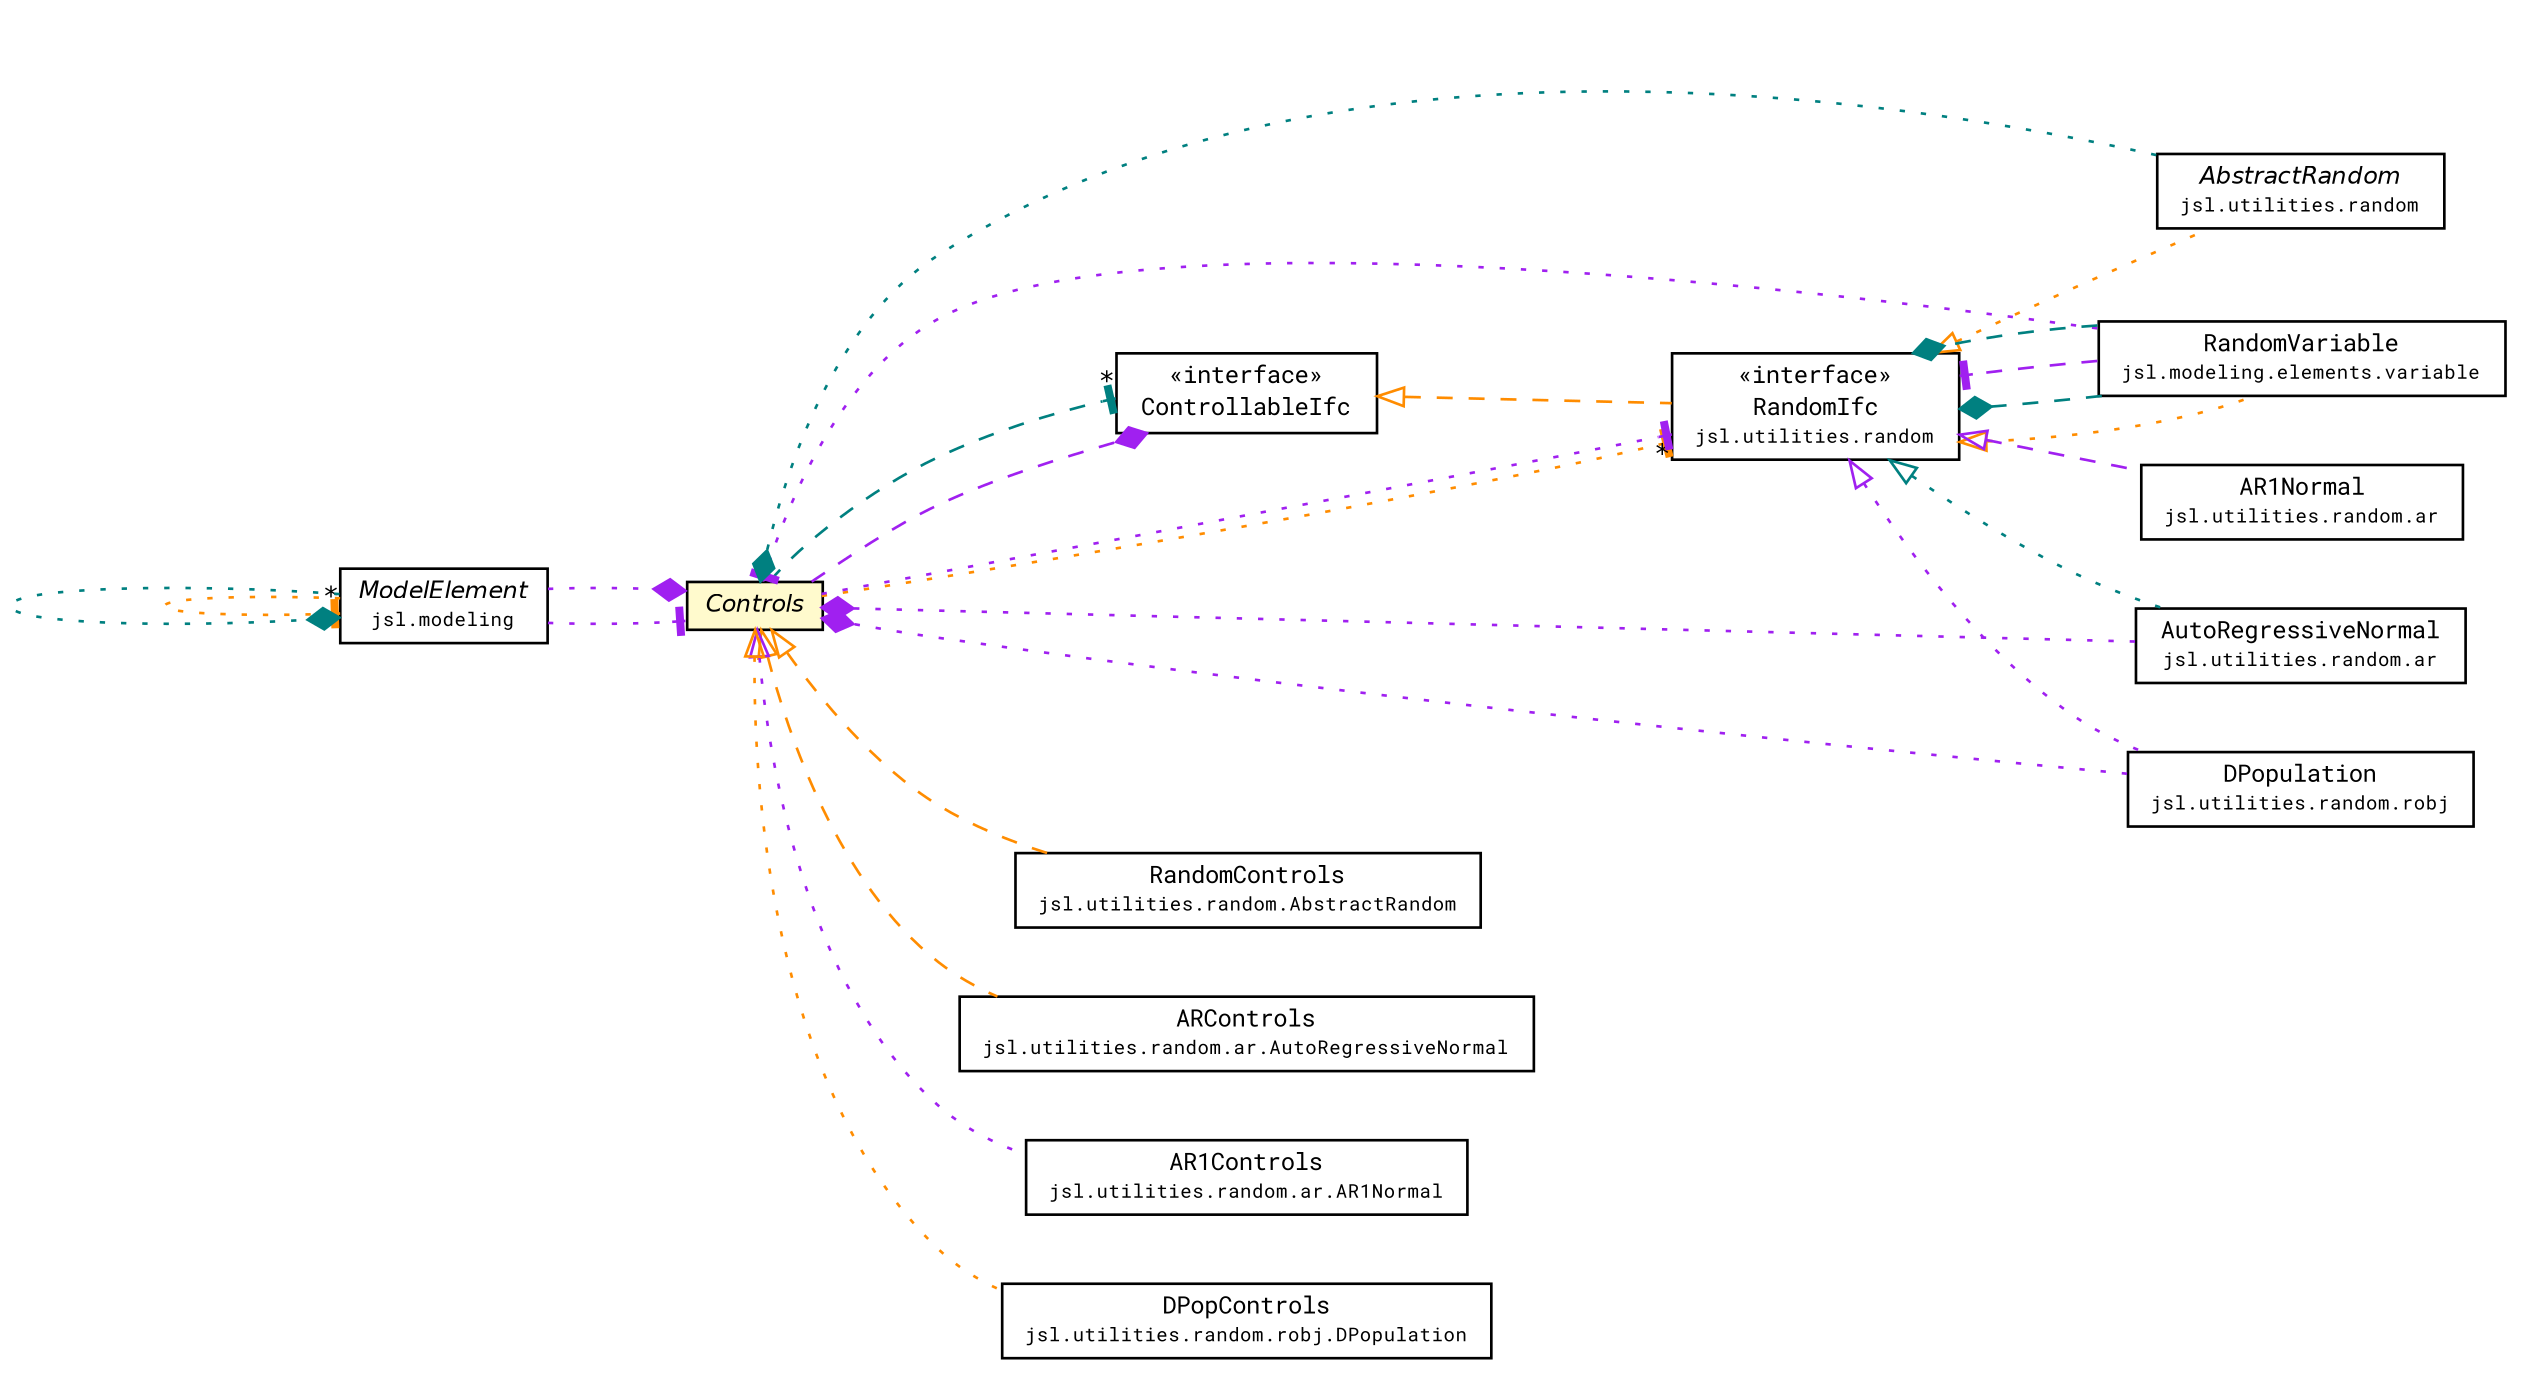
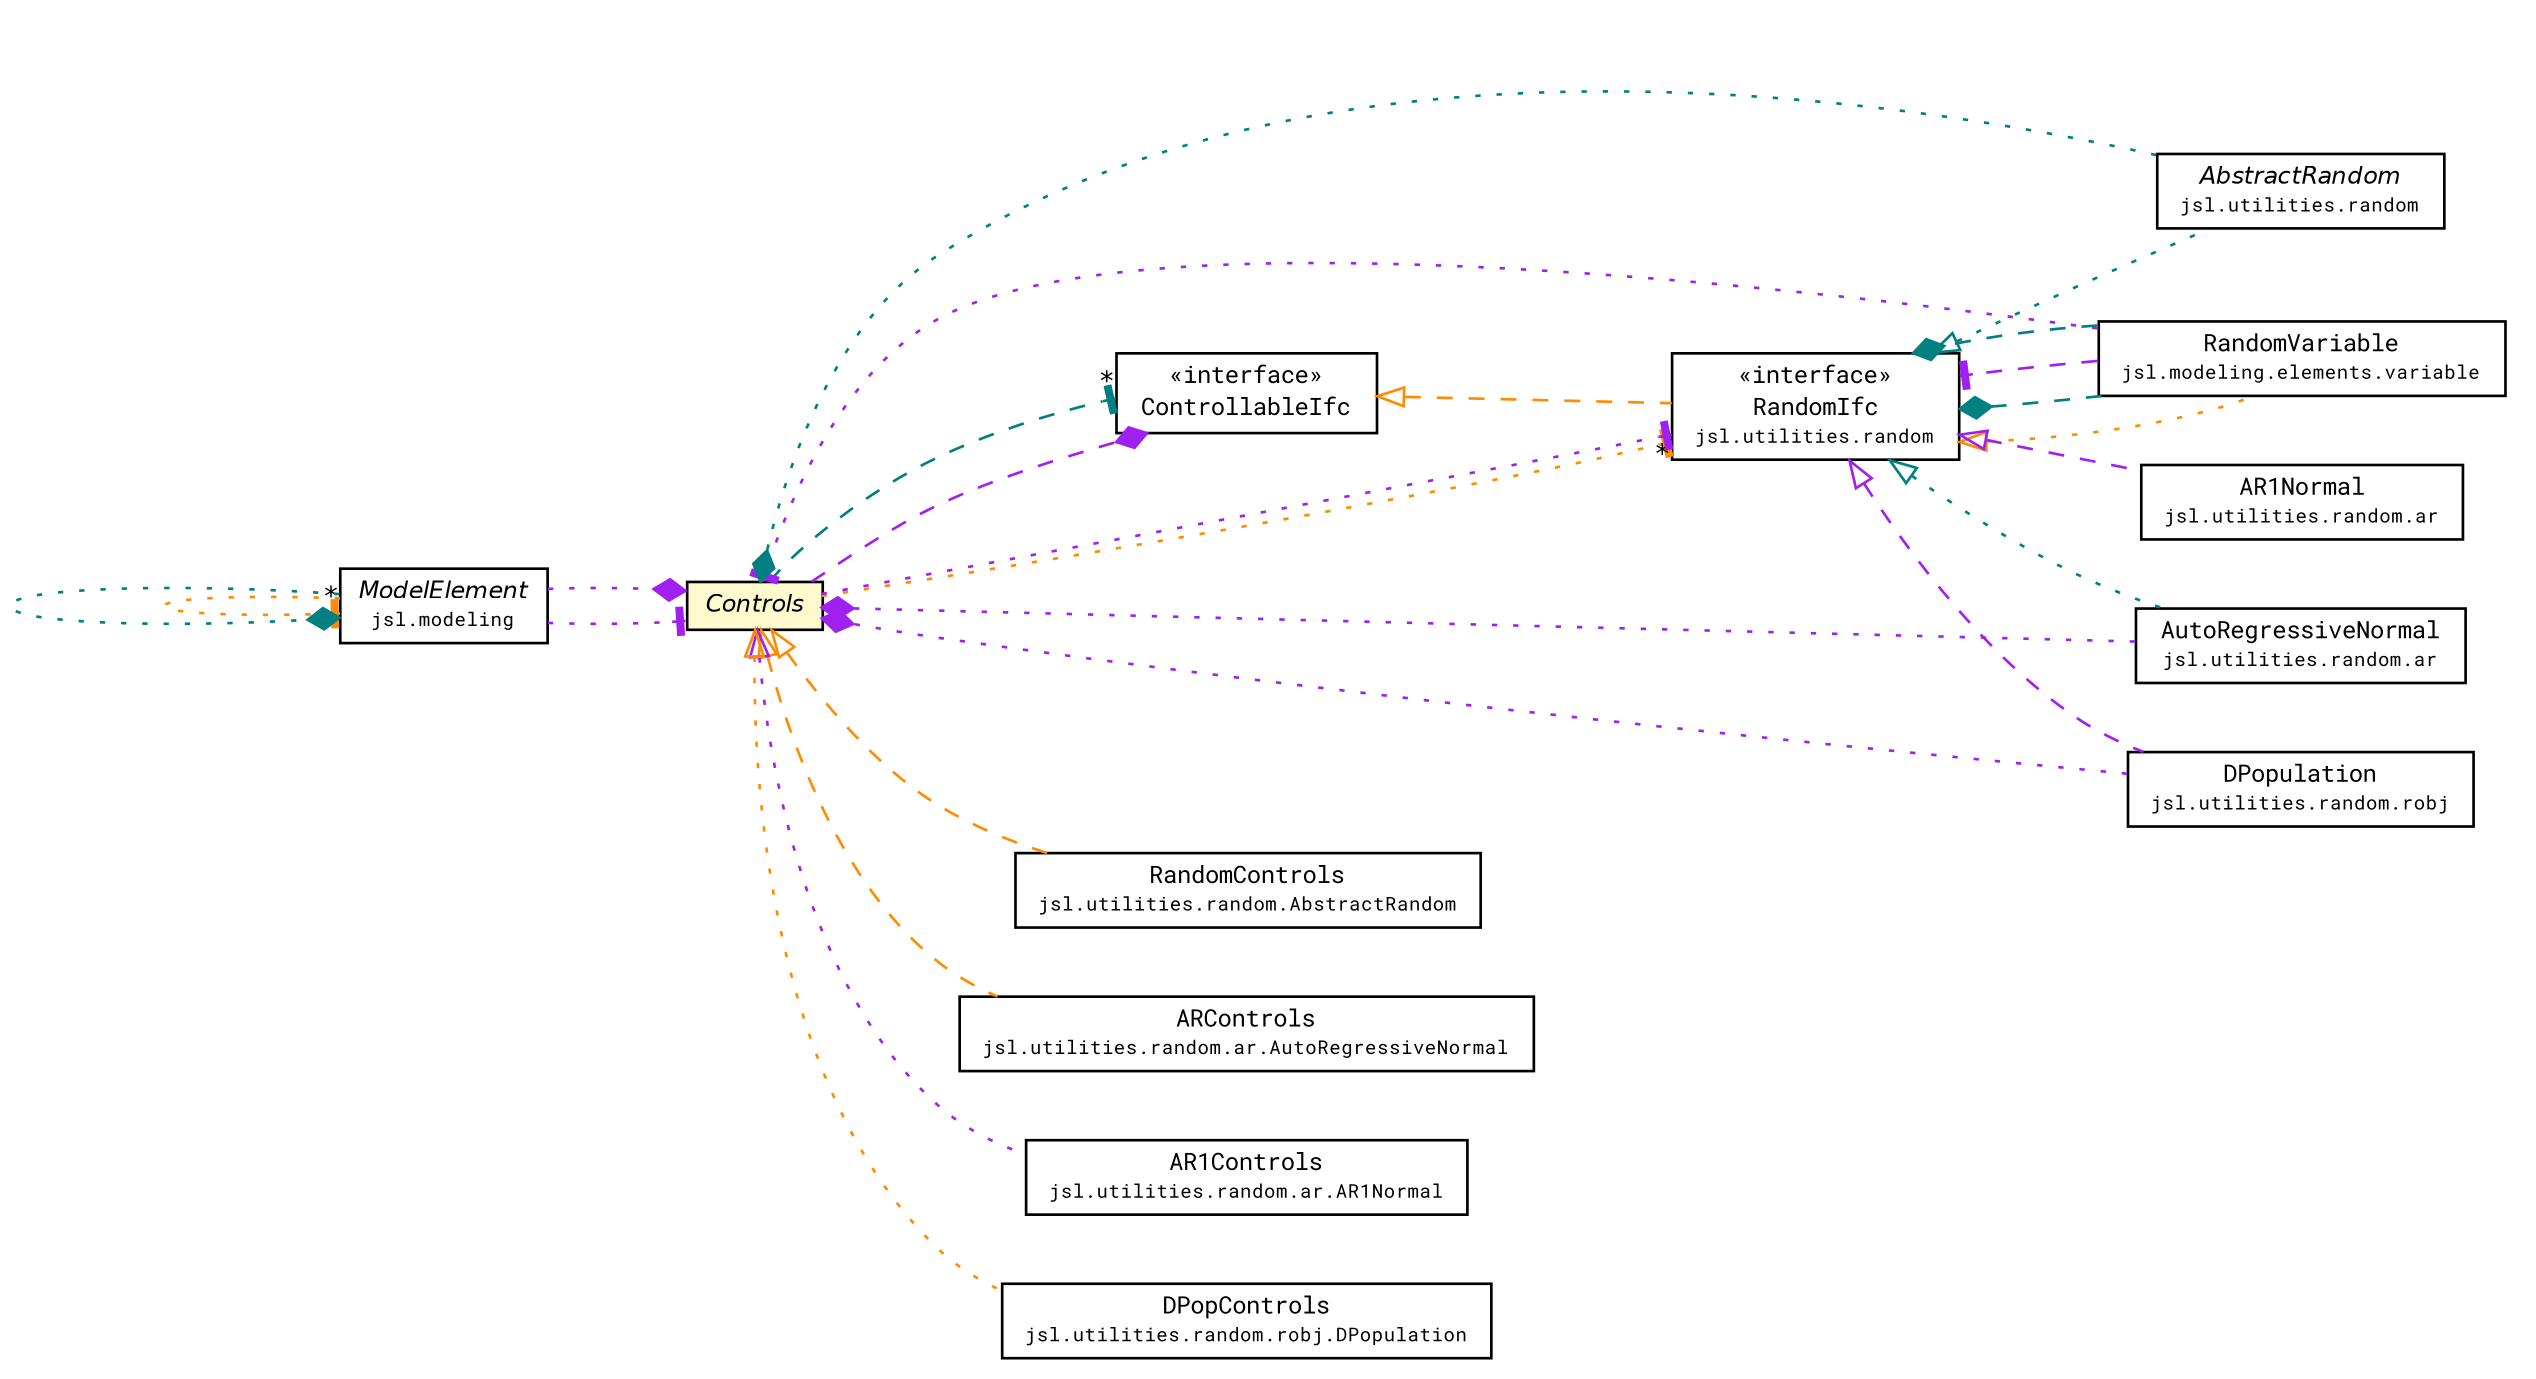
edge "AbstractRandom" -> "RandomIfc": color darkorange -> teal
edge "DPopulation" -> "RandomIfc": style dotted -> dashed
